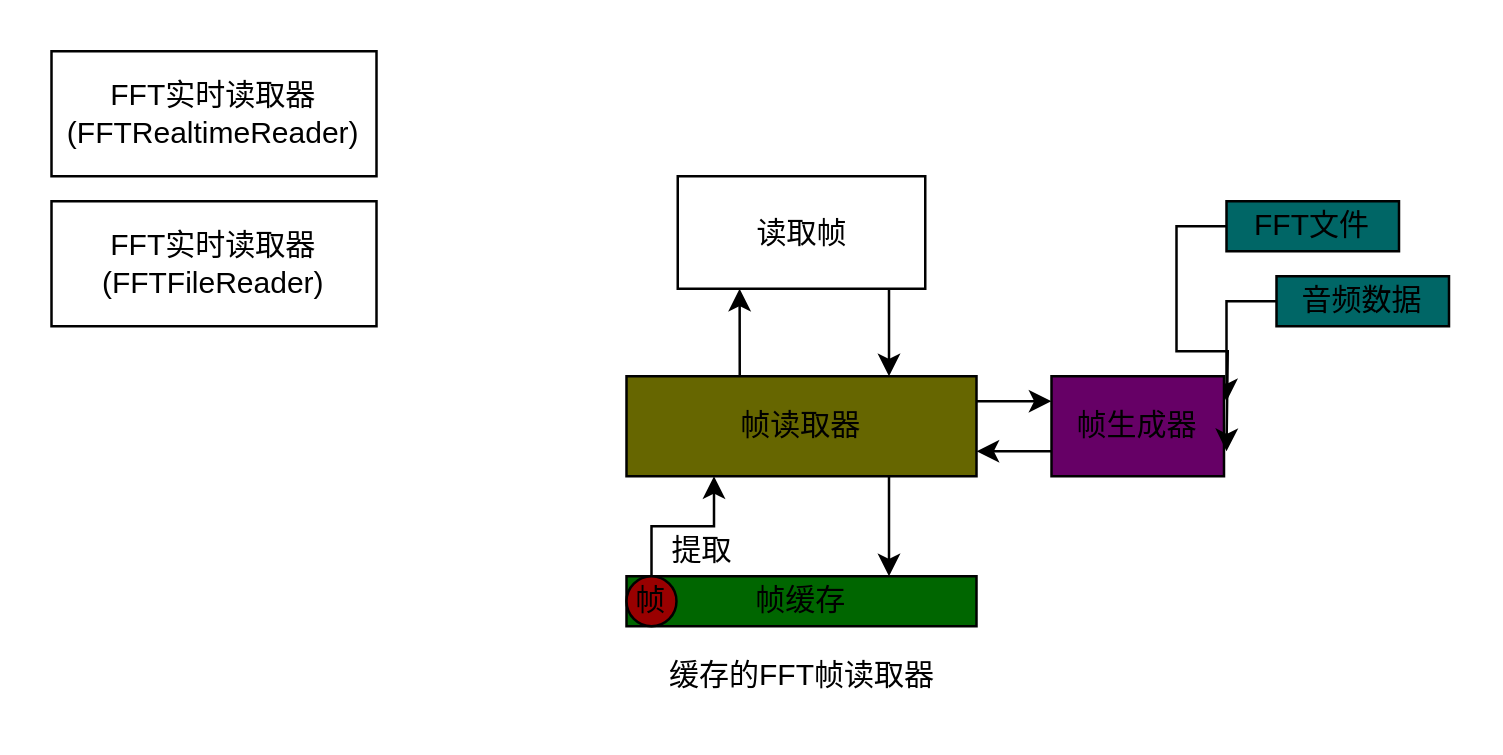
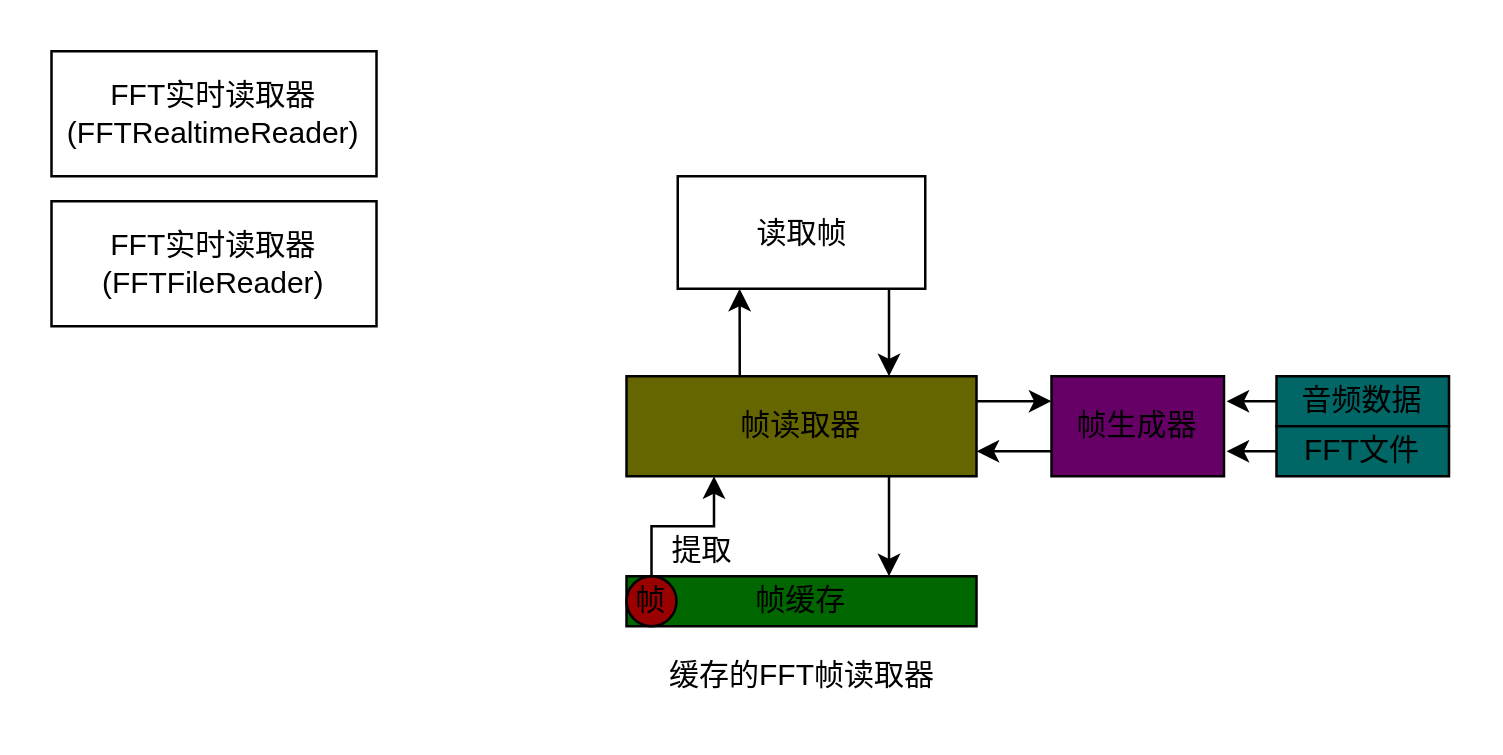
node "FFT文件": moved (1313, 226) -> (1363, 451)
node "音频数据": moved (1363, 301) -> (1363, 401)
